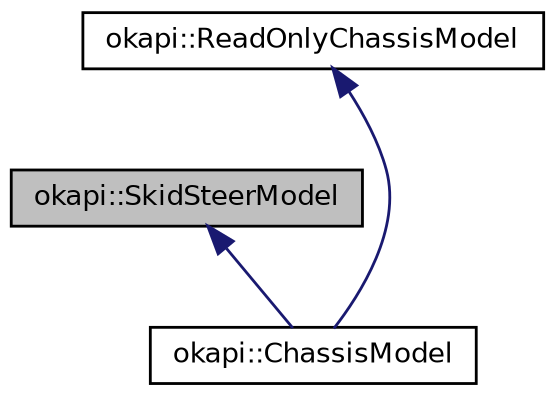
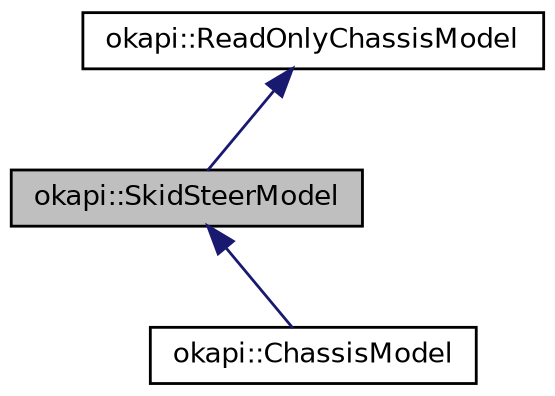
edge "okapi::ChassisModel" -> "okapi::ReadOnlyChassisModel": now "okapi::SkidSteerModel" -> "okapi::ReadOnlyChassisModel"
